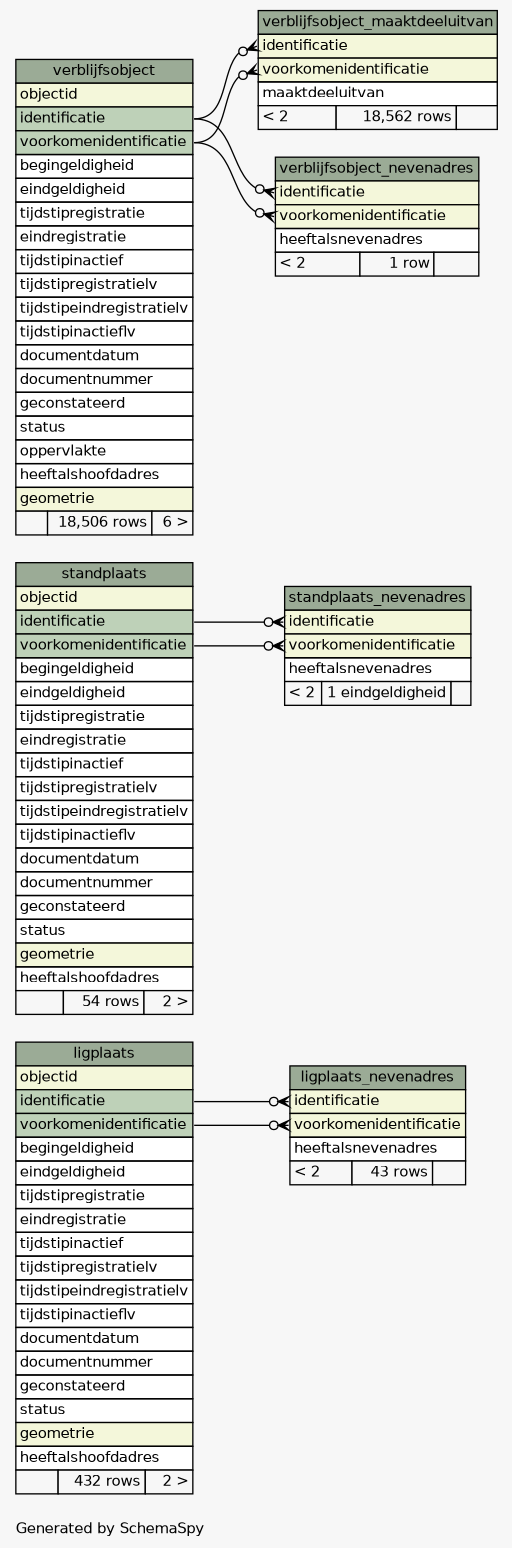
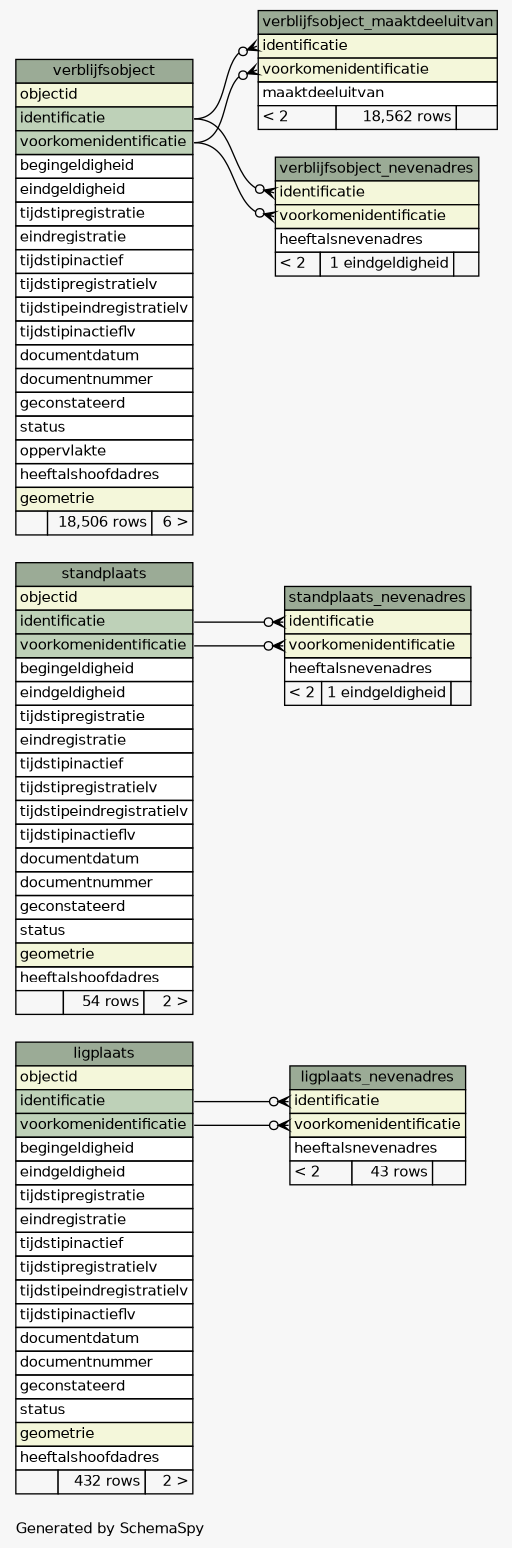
node "verblijfsobject_nevenadres": text "1 row" -> "1 eindgeldigheid"
